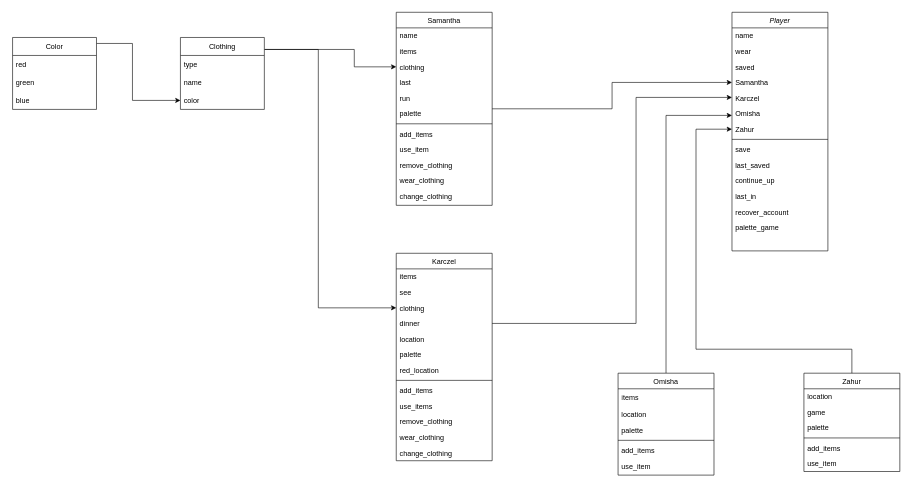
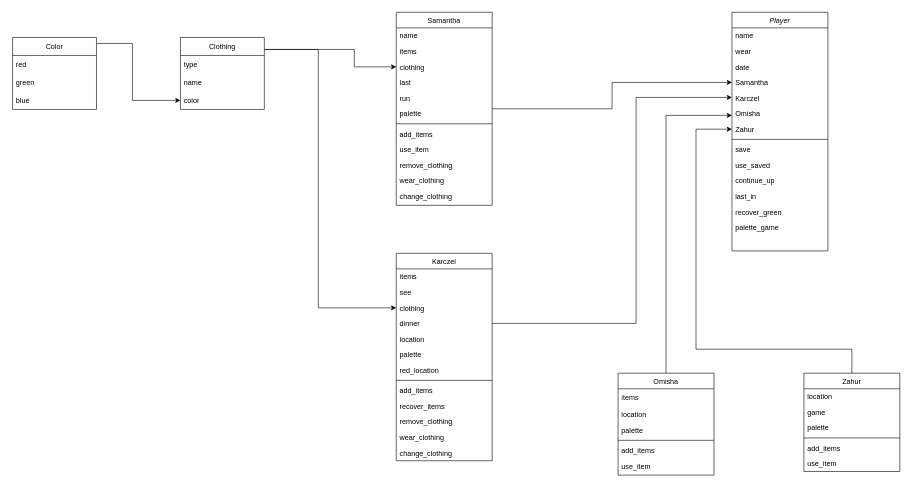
node "saved": label "saved" -> "date"
node "last_saved": label "last_saved" -> "use_saved"
node "recover_account": label "recover_account" -> "recover_green"
node "use_items": label "use_items" -> "recover_items"
